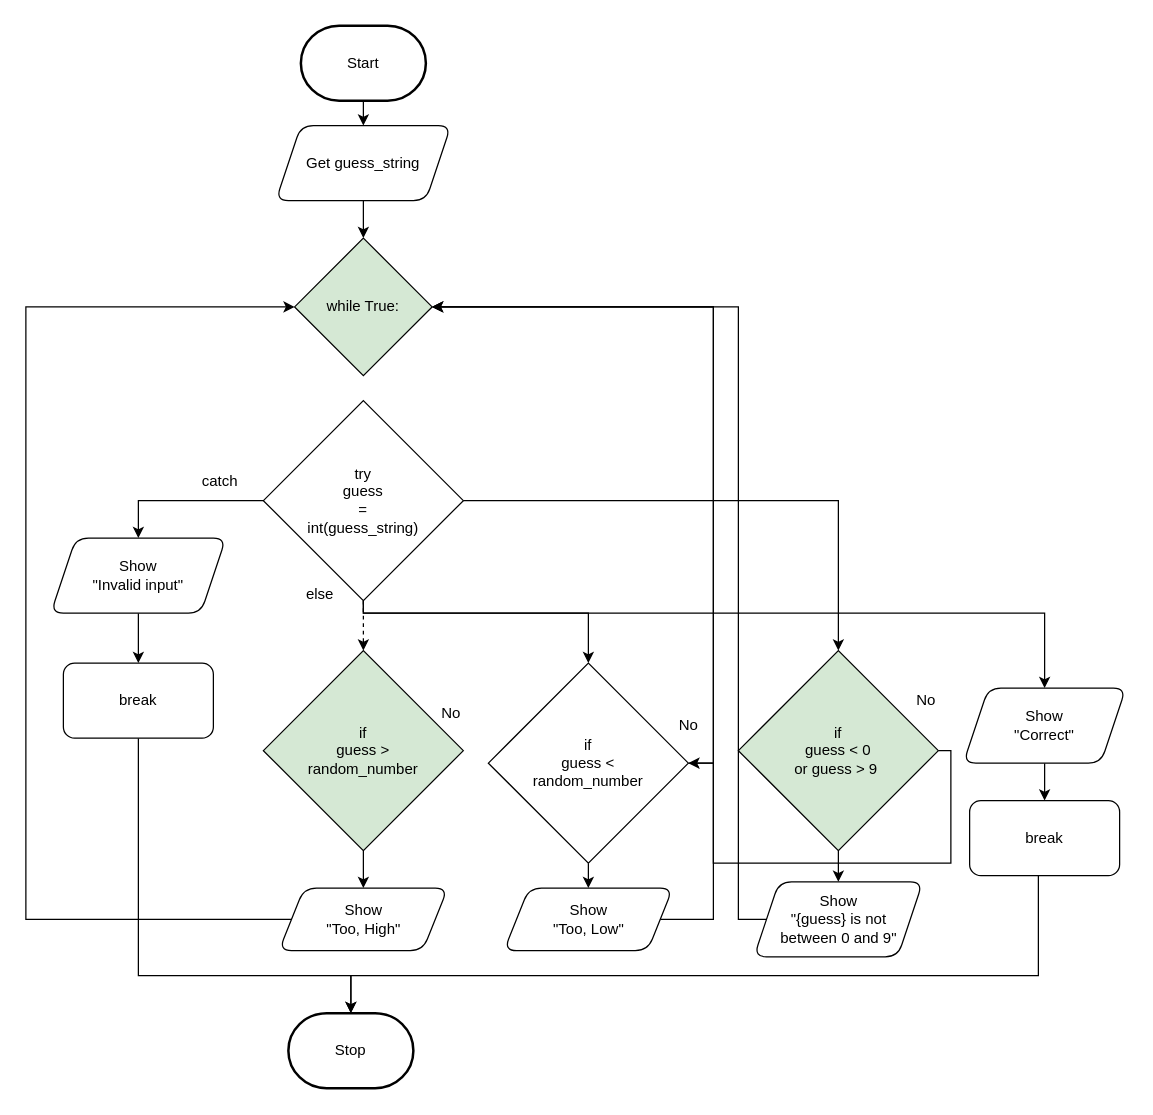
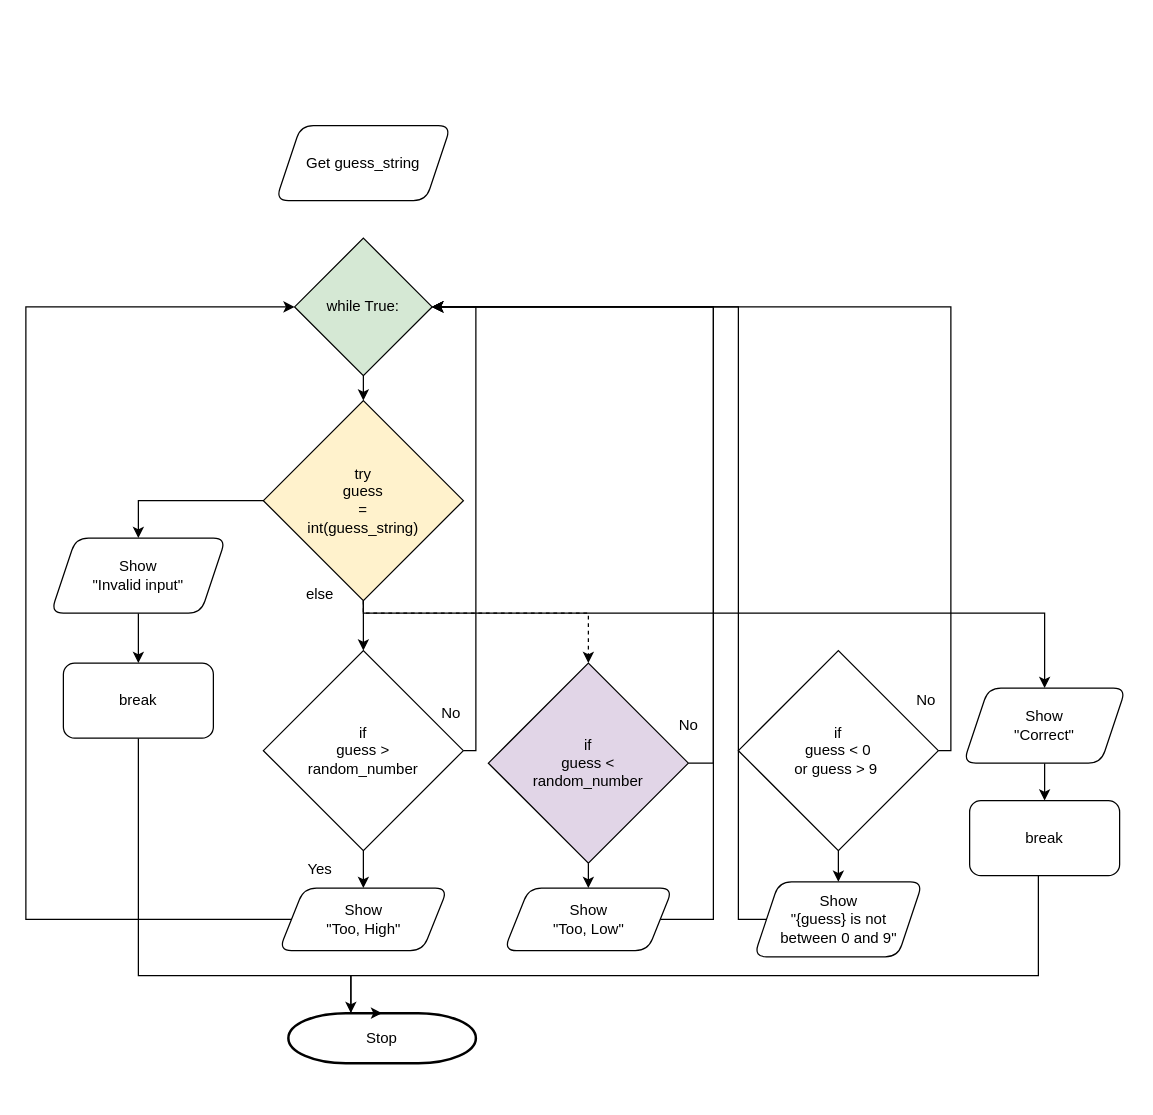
node "Start": removed
edge "Start" -> "Get guess_string": removed
edge "Get guess_string" -> "while True:": removed
edge "while True:" -> "try guess = int(guess_string)": added
node "catch": removed
node "try guess = int(guess_string)": fillcolor #ffffff -> #fff2cc
edge "try guess = int(guess_string)" -> "if guess < 0 or guess > 9": removed
edge "if guess > random_number" -> "while True:": added
edge "try guess = int(guess_string)" -> "if guess > random_number": style dashed -> solid
edge "try guess = int(guess_string)" -> "if guess < random_number": style solid -> dashed
node "if guess > random_number": fillcolor #d5e8d4 -> #ffffff
node "if guess < 0 or guess > 9": fillcolor #d5e8d4 -> #ffffff
node "if guess < random_number": fillcolor #ffffff -> #e1d5e7
edge "if guess < 0 or guess > 9" -> "if guess < random_number": now "if guess < 0 or guess > 9" -> "while True:"
node "Yes": added
node "Stop": size 125x75 -> 188x50
